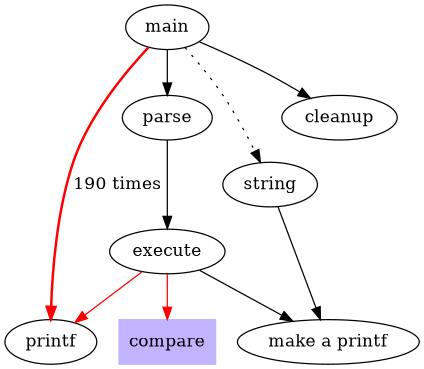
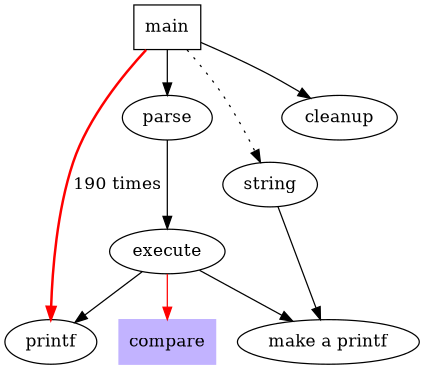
node "main": shape ellipse -> box
edge "execute" -> "printf": color red -> black
